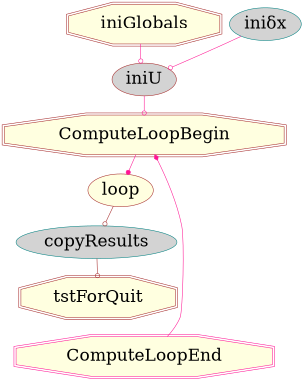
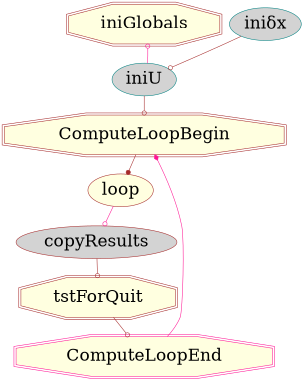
edge "iniGlobals" -> "iniU": reversed
edge "iniδx" -> "iniU": color deeppink -> brown
node "iniU": color brown -> teal
edge "iniU" -> "ComputeLoopBegin": color deeppink -> brown
edge "ComputeLoopBegin" -> "loop": color deeppink -> brown
edge "loop" -> "copyResults": color brown -> deeppink
node "copyResults": color teal -> brown
edge "tstForQuit" -> "ComputeLoopEnd": added
